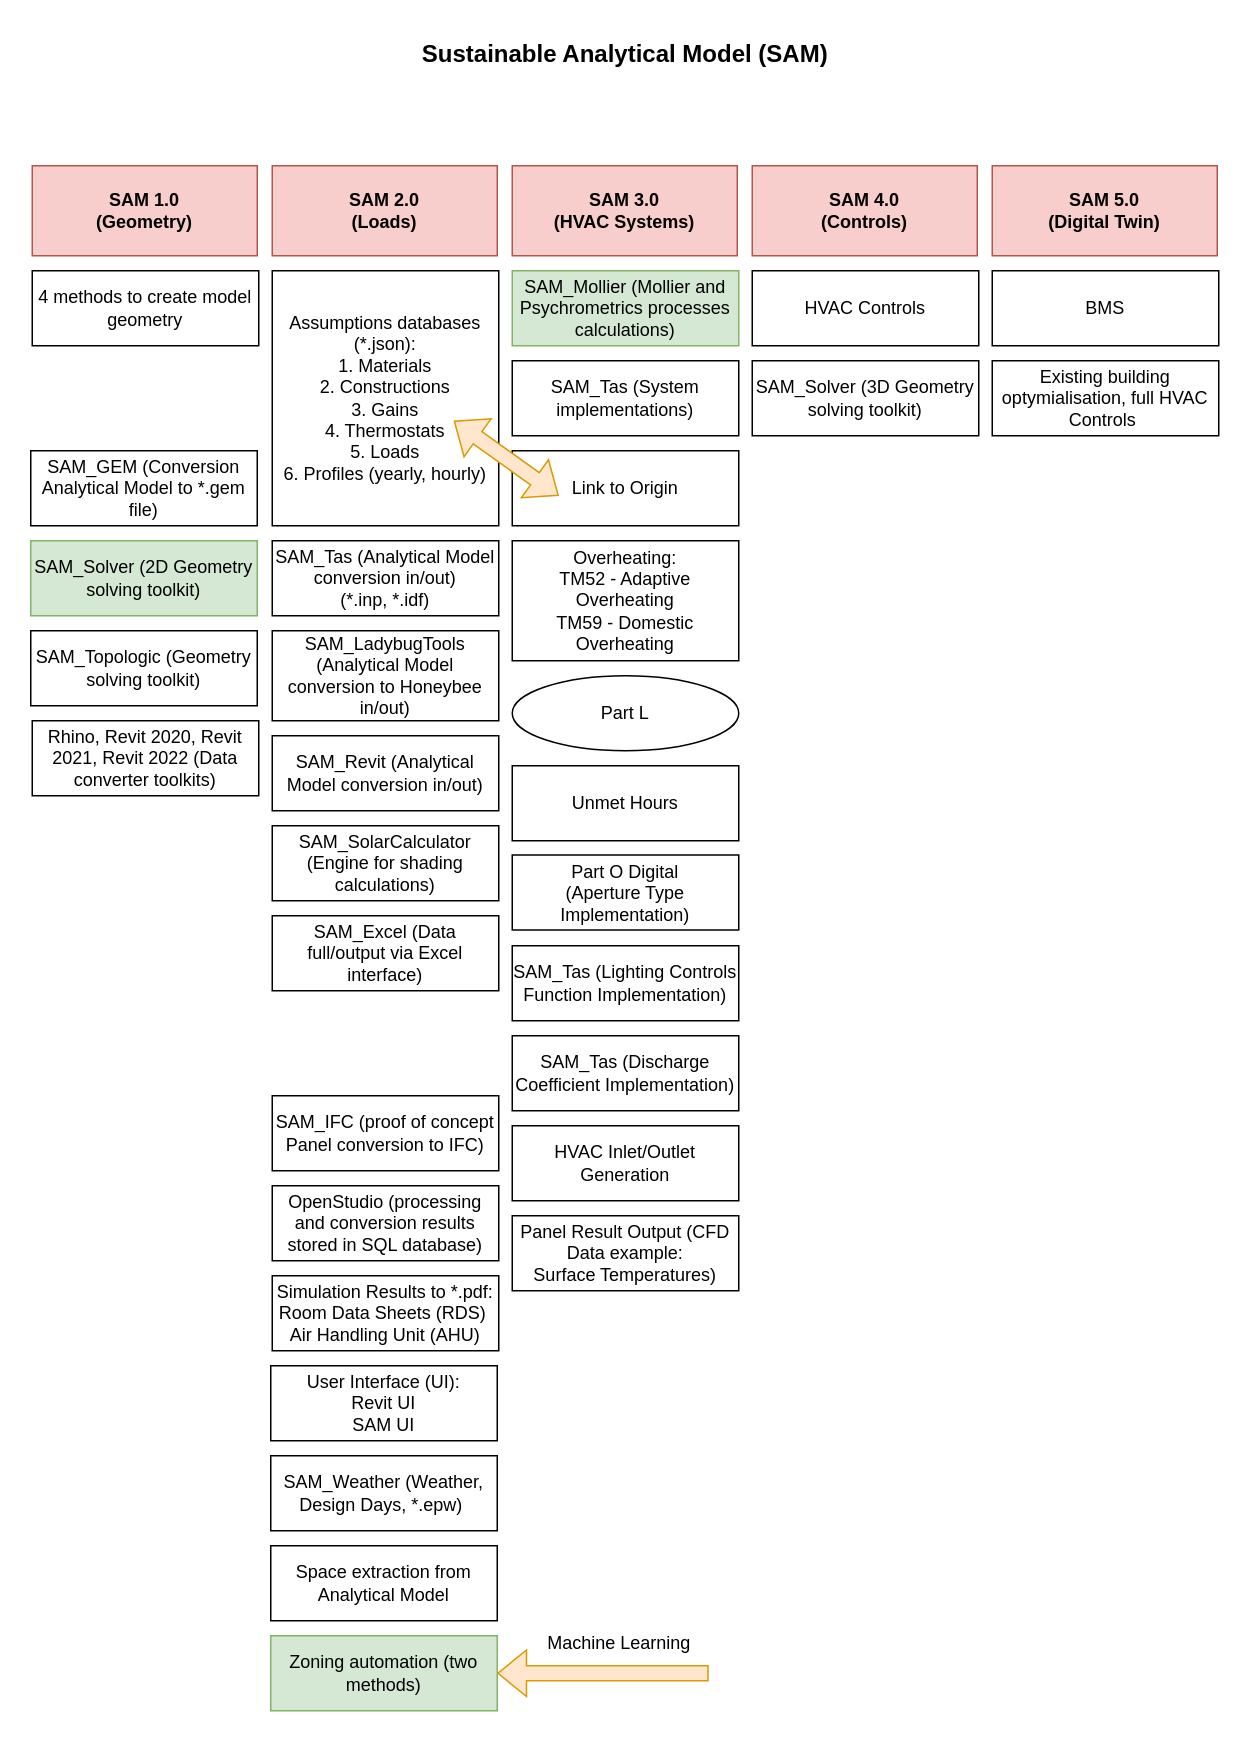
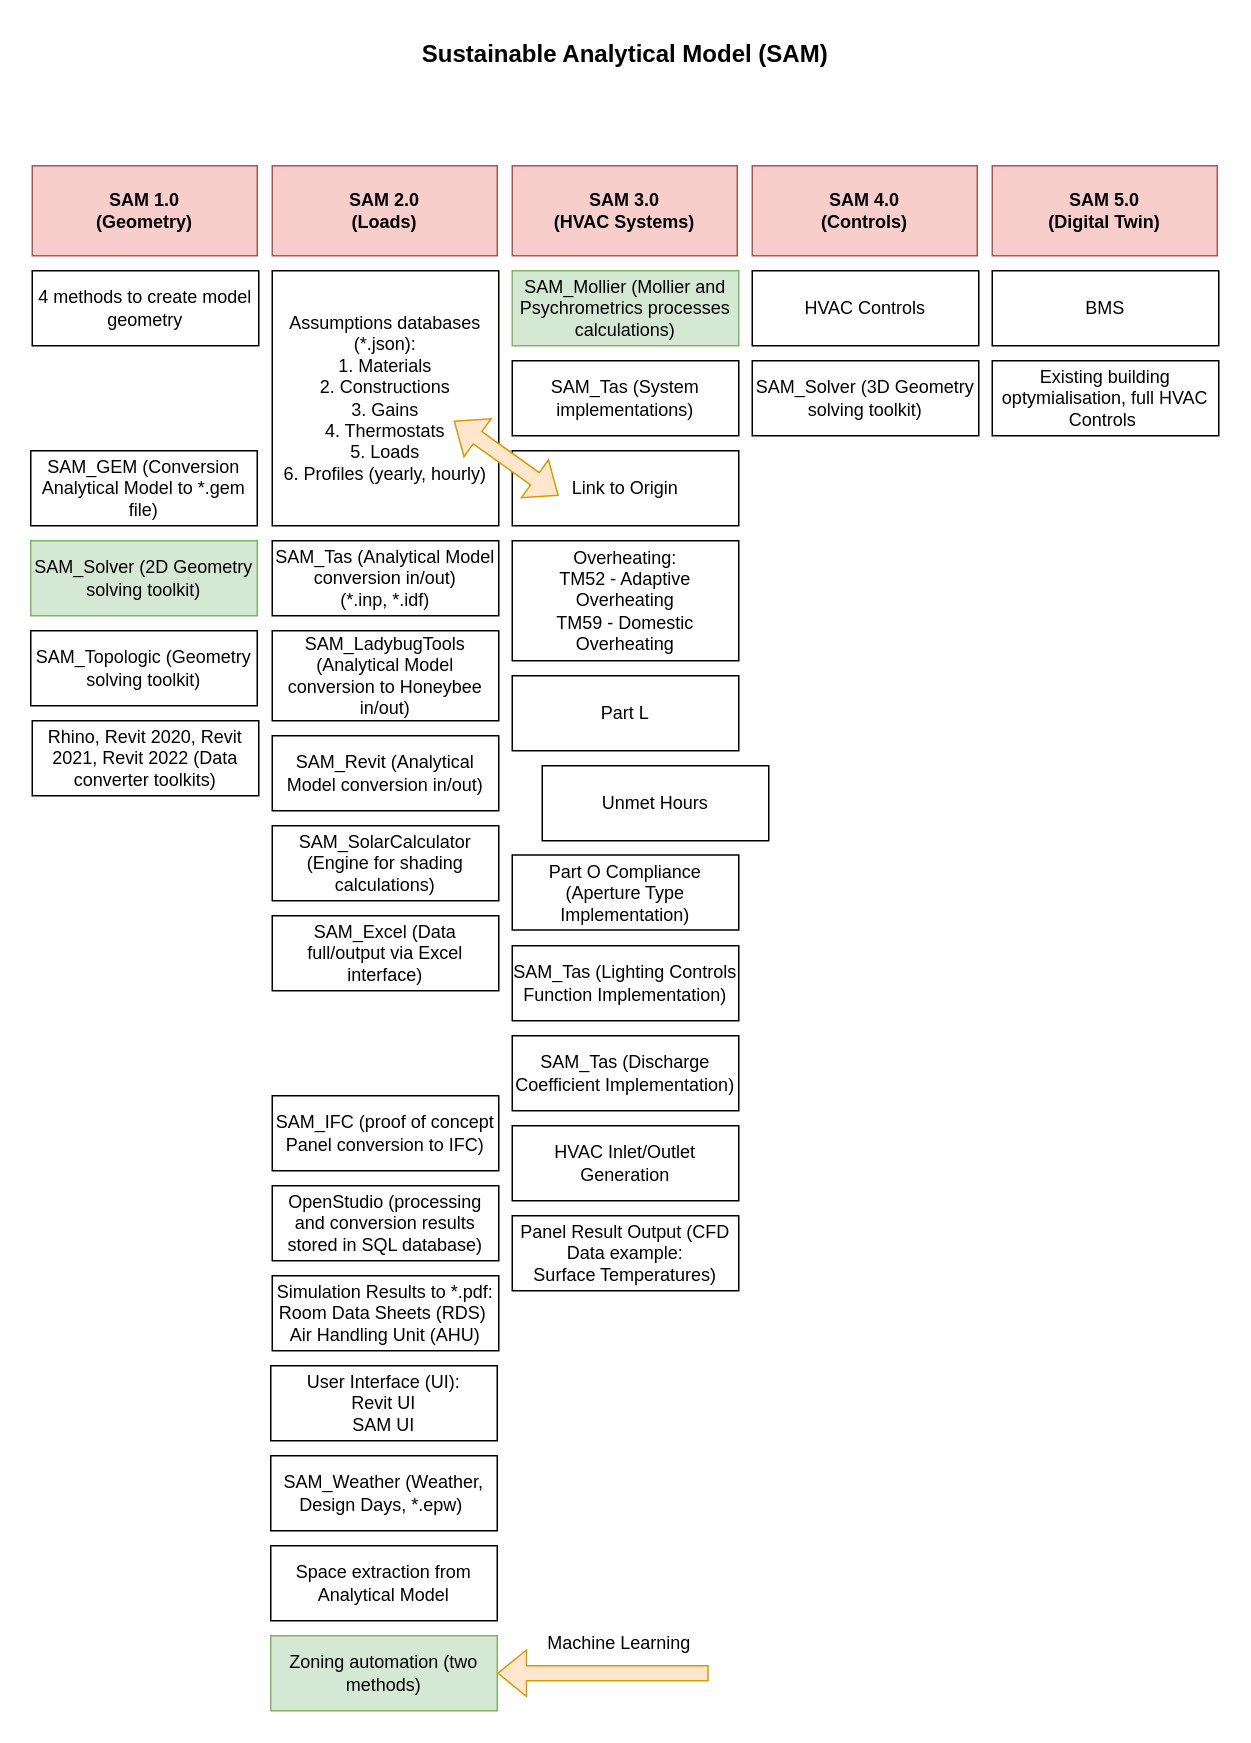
node "Part L": shape ellipse -> rectangle
node "Unmet Hours": moved (626, 803) -> (656, 803)
node "Part O Digital (Aperture Type Implementation)": label "Part O Digital (Aperture Type Implementation)" -> "Part O Compliance (Aperture Type Implementation)"
